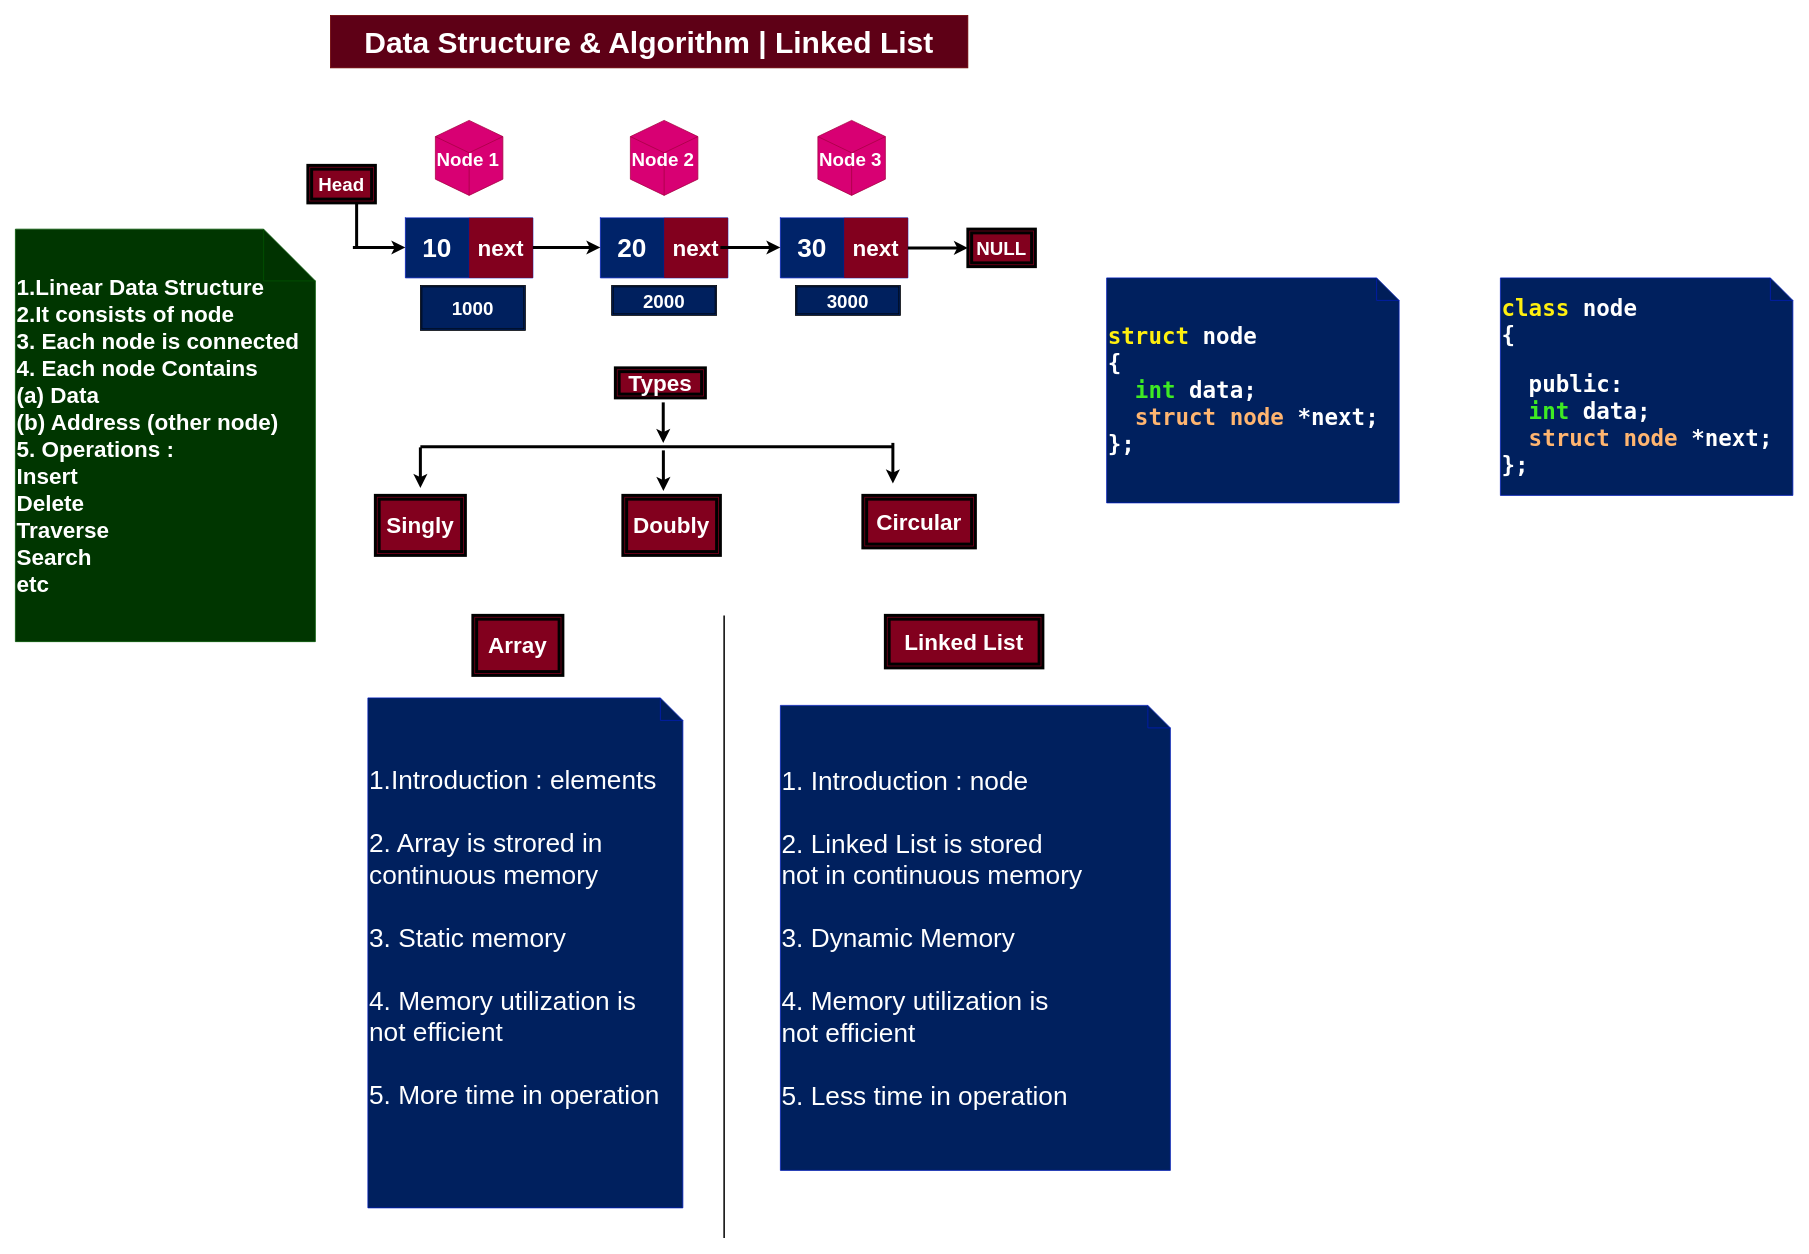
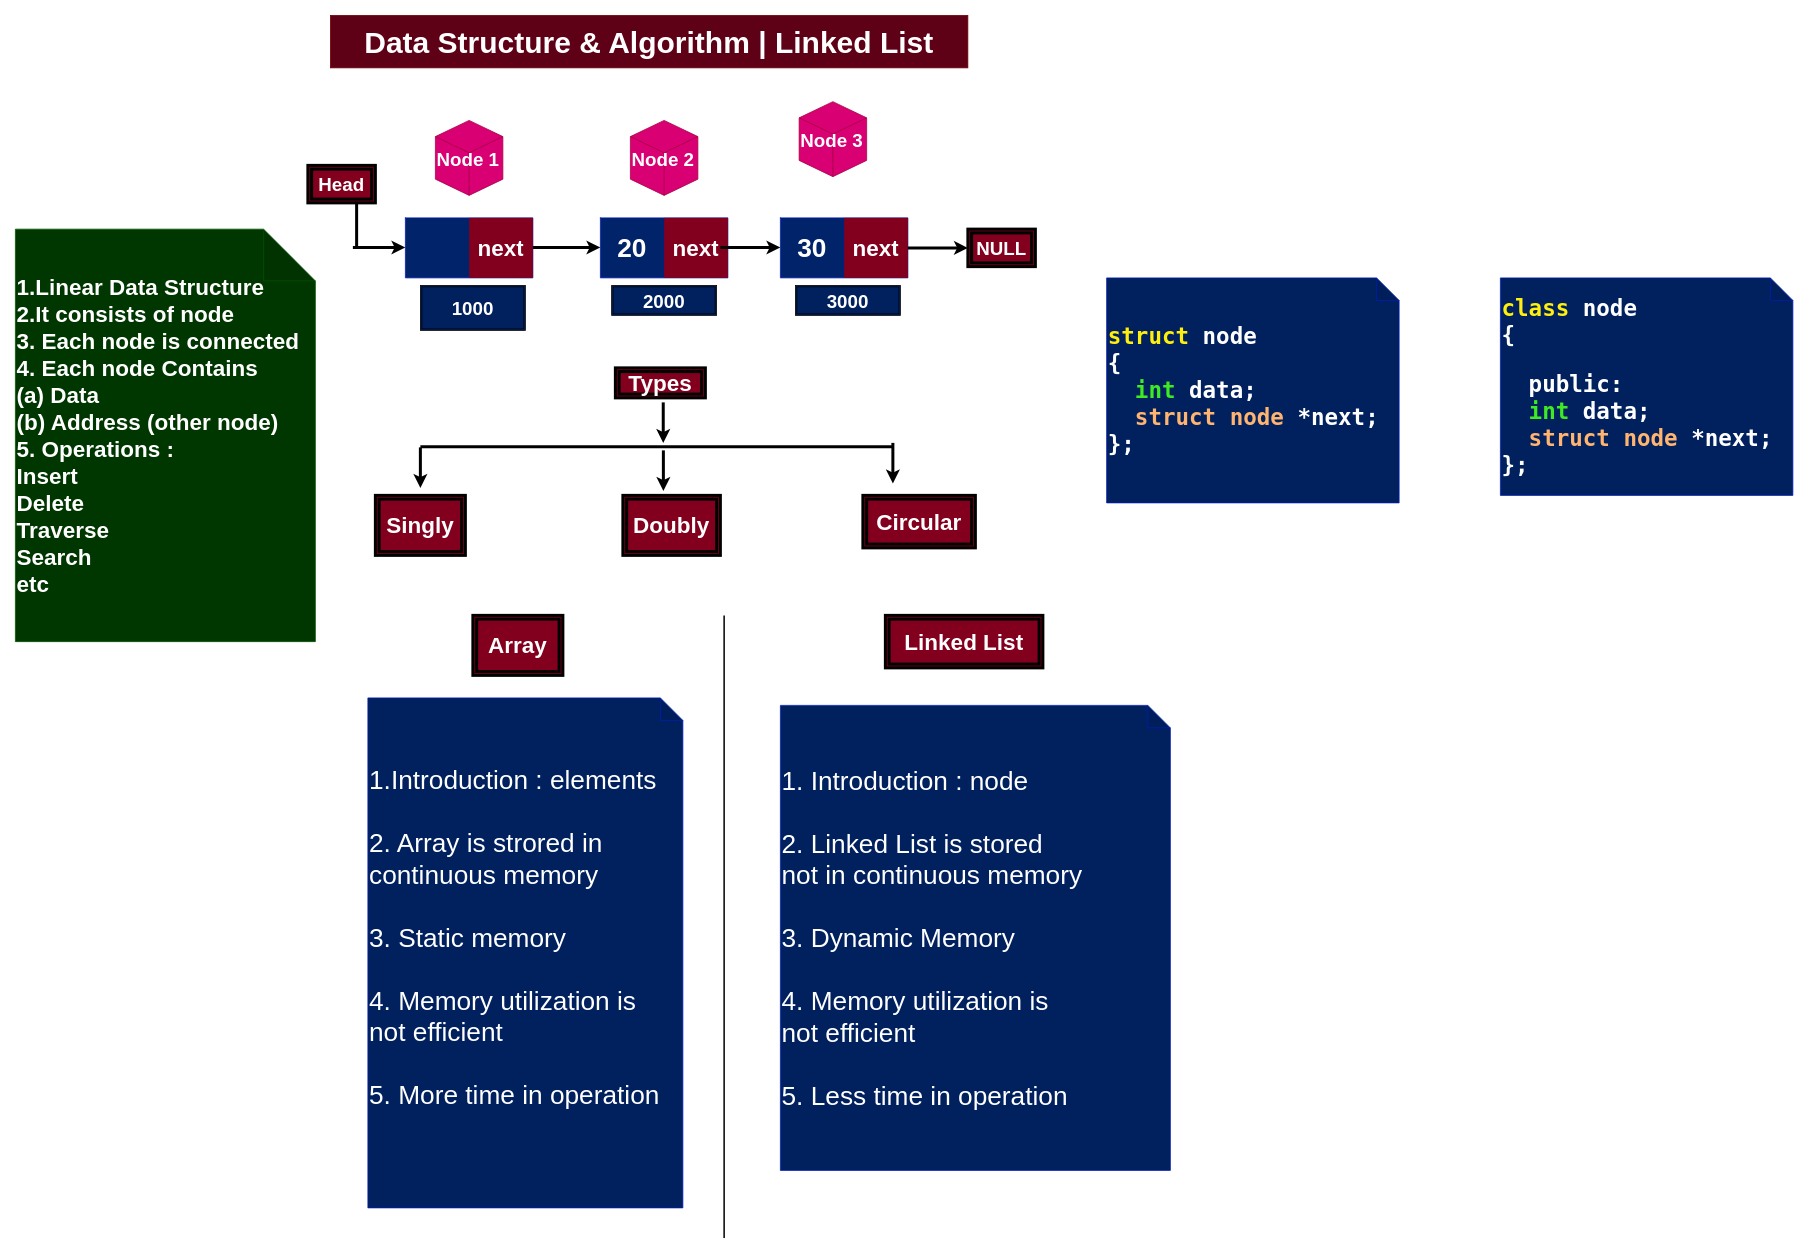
node "Node 3": moved (852, 158) -> (833, 139)
node "10": removed
